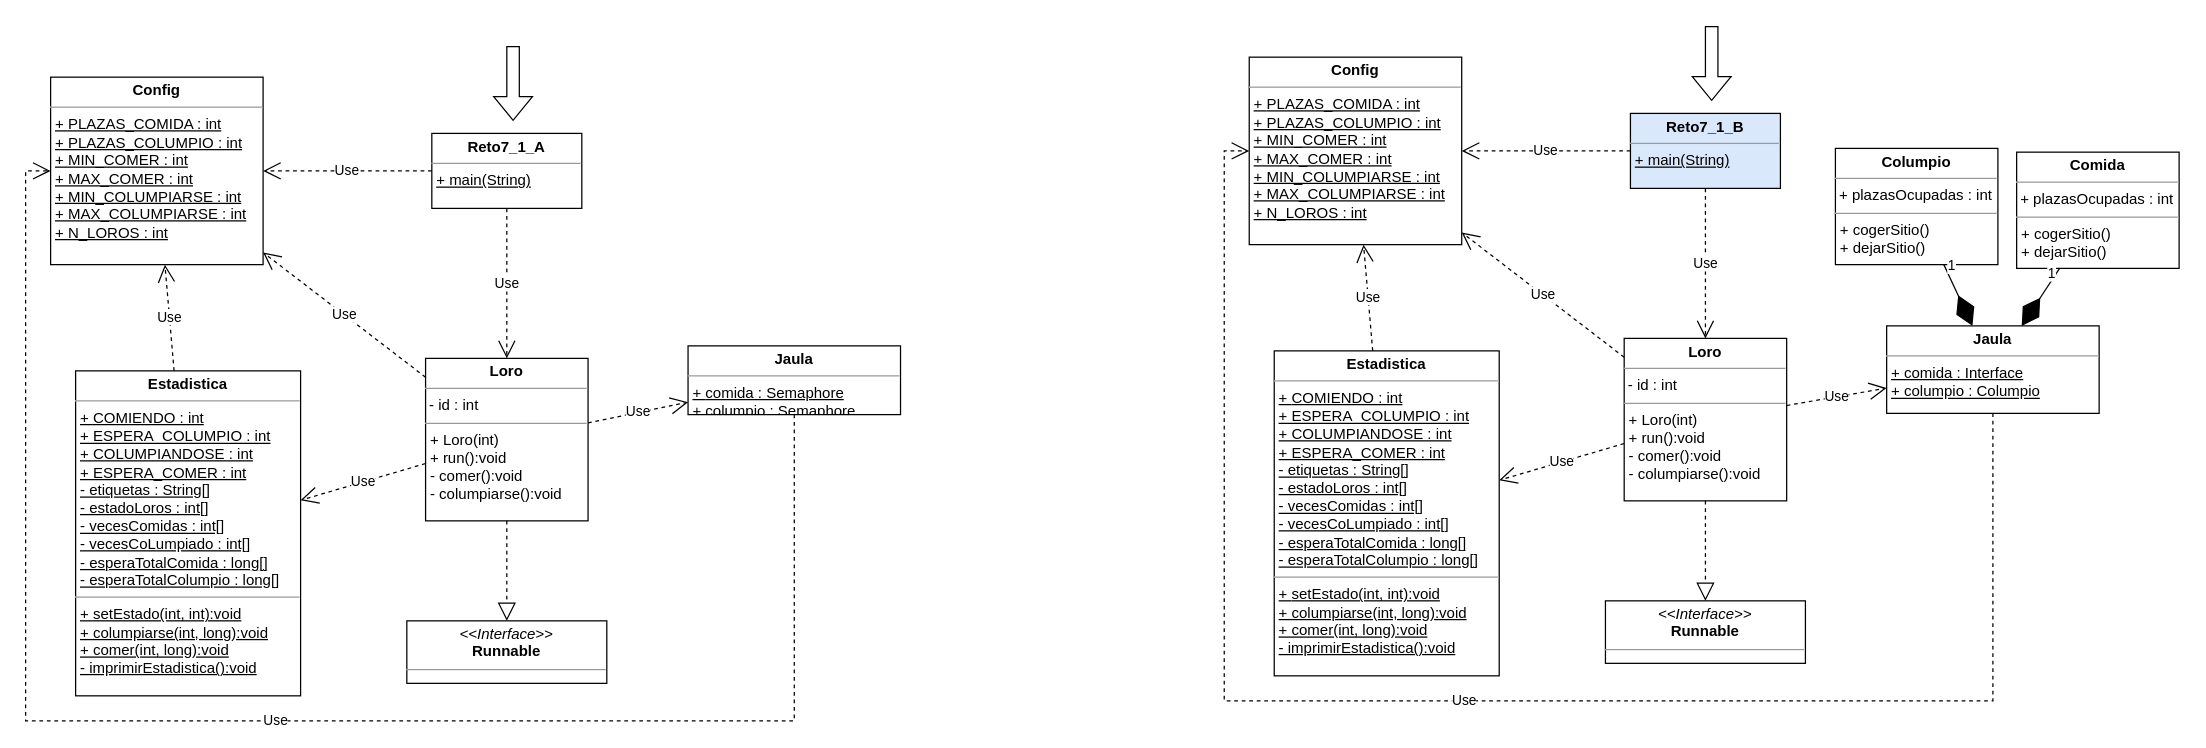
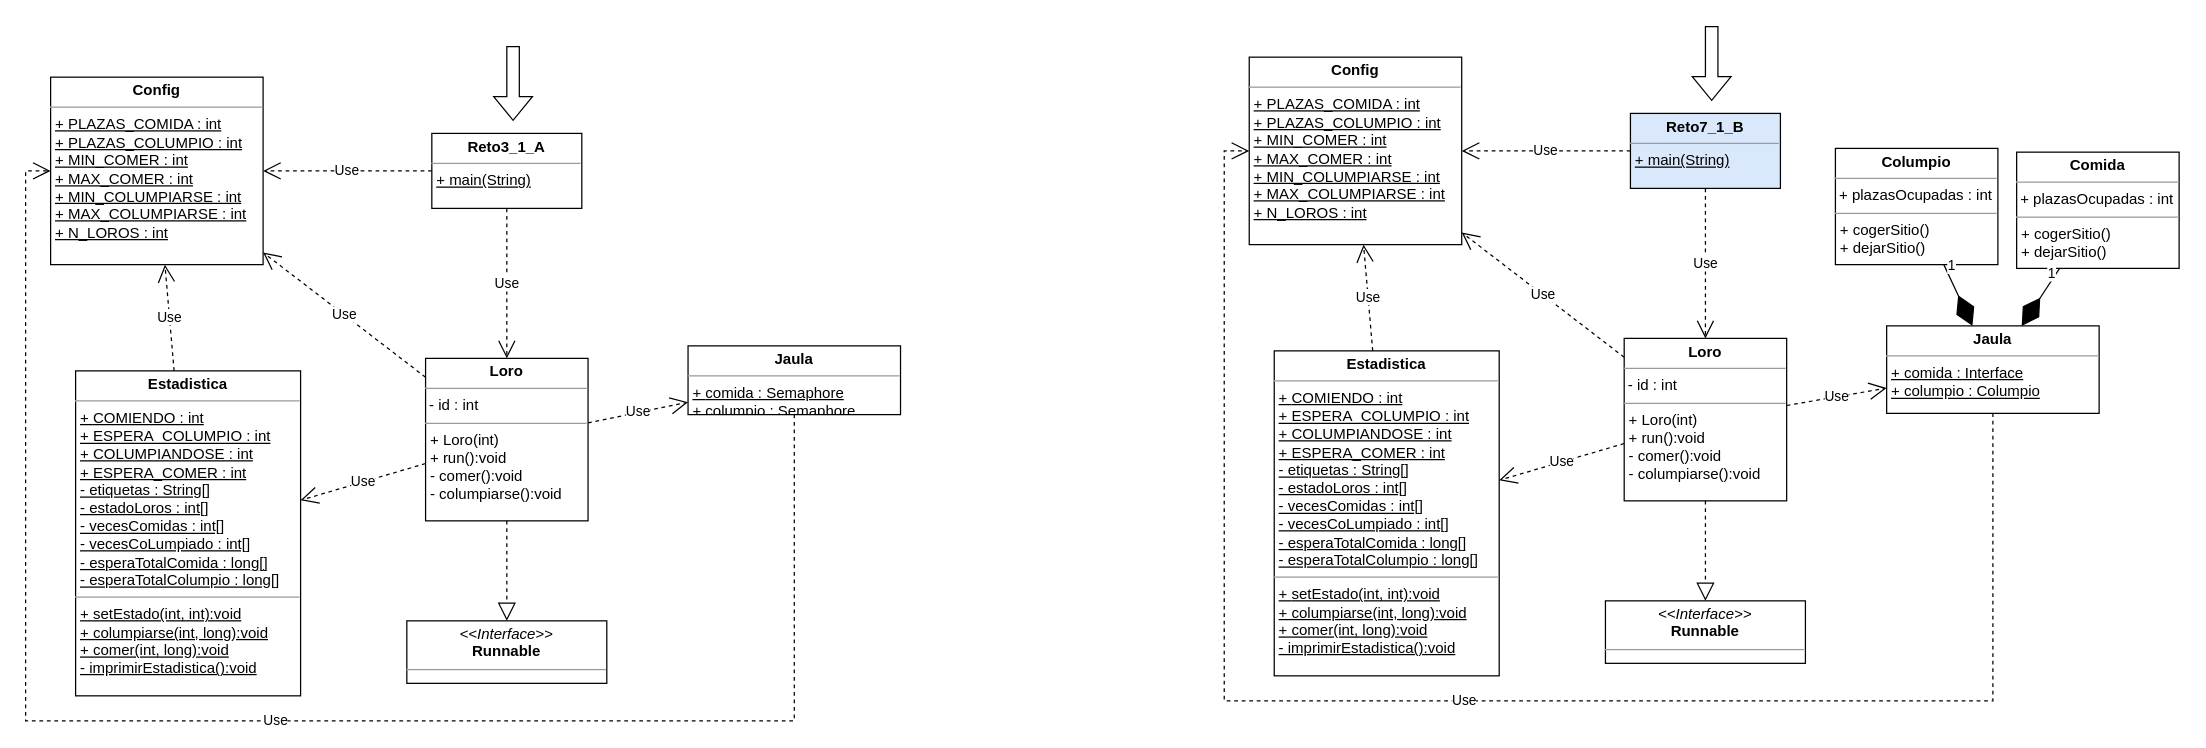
node "Reto7_1_A + main(String)": label "Reto7_1_A + main(String)" -> "Reto3_1_A + main(String)"
